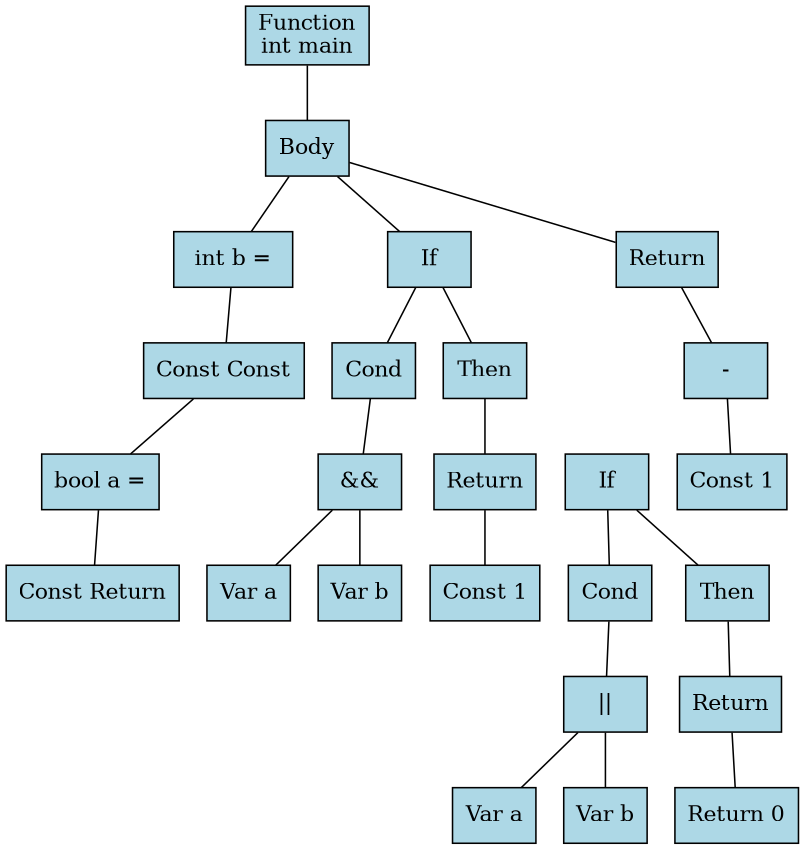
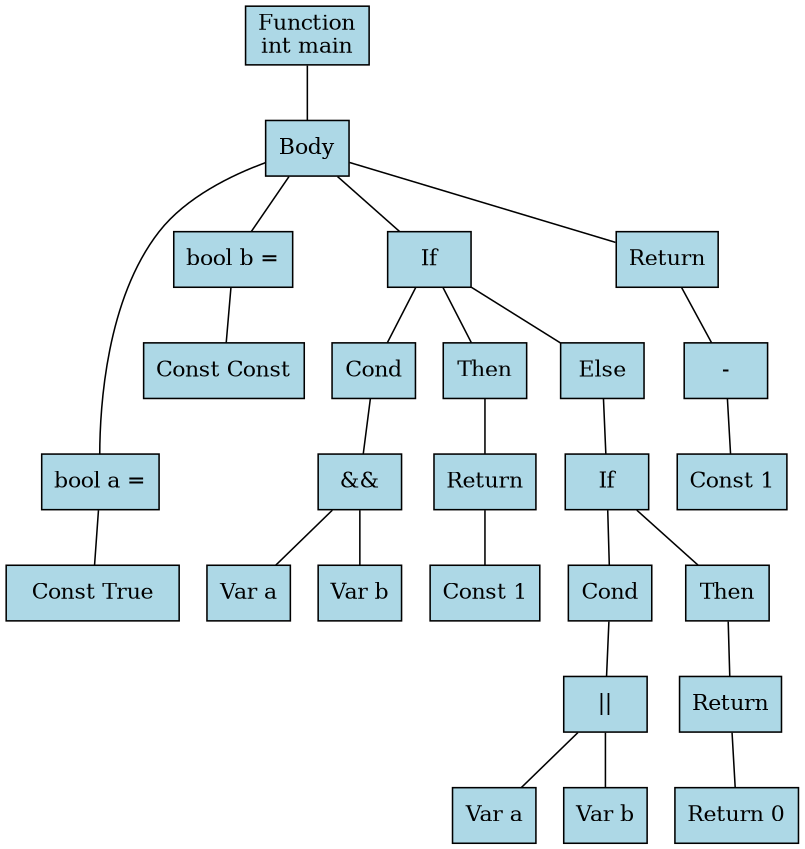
node "int b =": label "int b =" -> "bool b ="
node "Else": added
edge "Const Const" -- "bool a =": now "Body" -- "bool a ="
node "Const Return": label "Const Return" -> "Const True"
